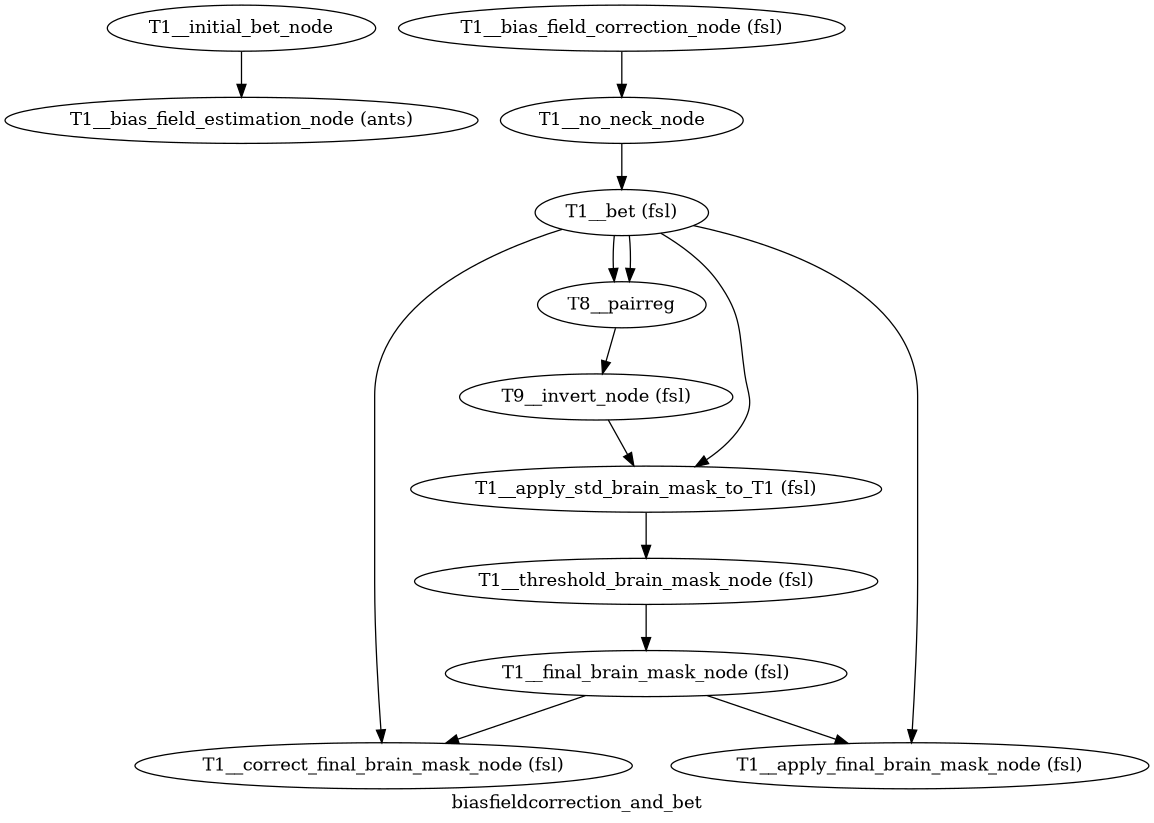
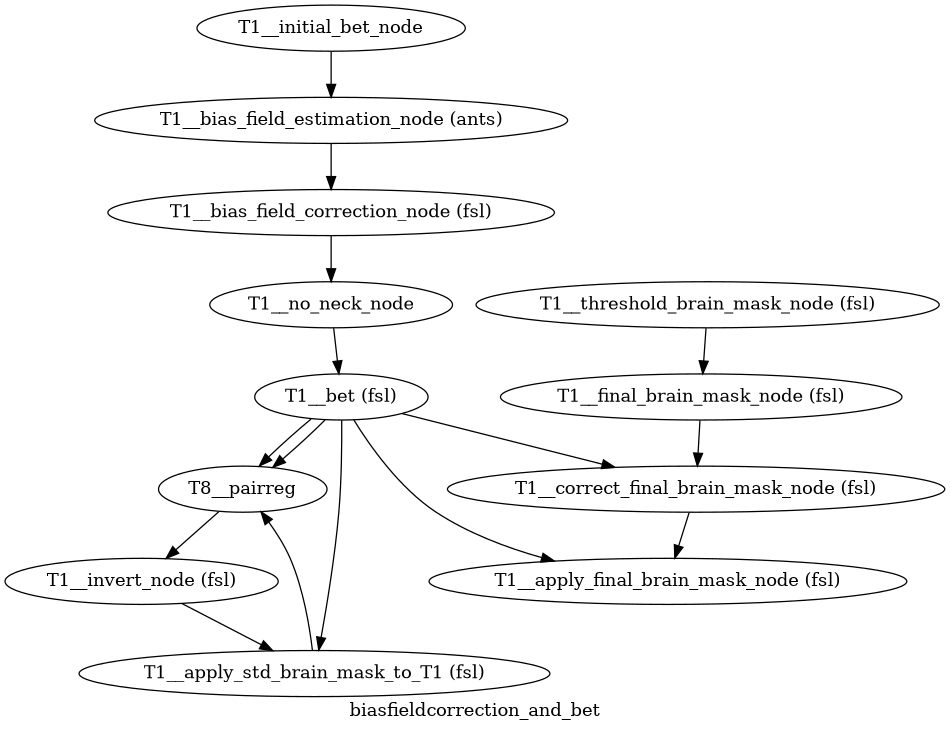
edge "T1__bias_field_estimation_node (ants)" -> "T1__bias_field_correction_node (fsl)": added
node "T9__invert_node (fsl)": label "T9__invert_node (fsl)" -> "T1__invert_node (fsl)"
edge "T1__apply_std_brain_mask_to_T1 (fsl)" -> "T1__threshold_brain_mask_node (fsl)": now "T1__apply_std_brain_mask_to_T1 (fsl)" -> "T8__pairreg"
edge "T1__final_brain_mask_node (fsl)" -> "T1__apply_final_brain_mask_node (fsl)": now "T1__correct_final_brain_mask_node (fsl)" -> "T1__apply_final_brain_mask_node (fsl)"
